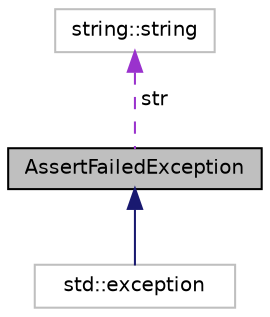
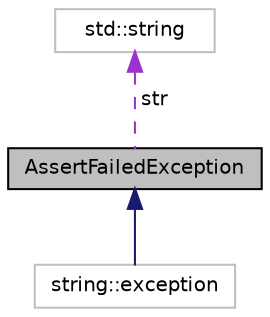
node "string::string": label "string::string" -> "std::string"
node "std::exception": label "std::exception" -> "string::exception"
